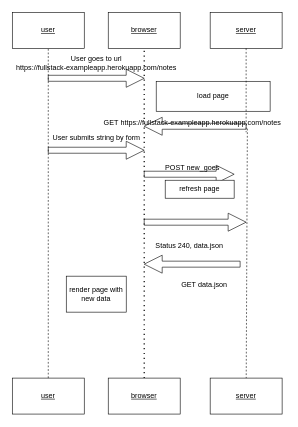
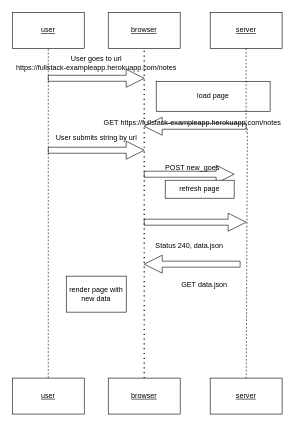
node "User submits string by form": label "User submits string by form" -> "User submits string by url"
